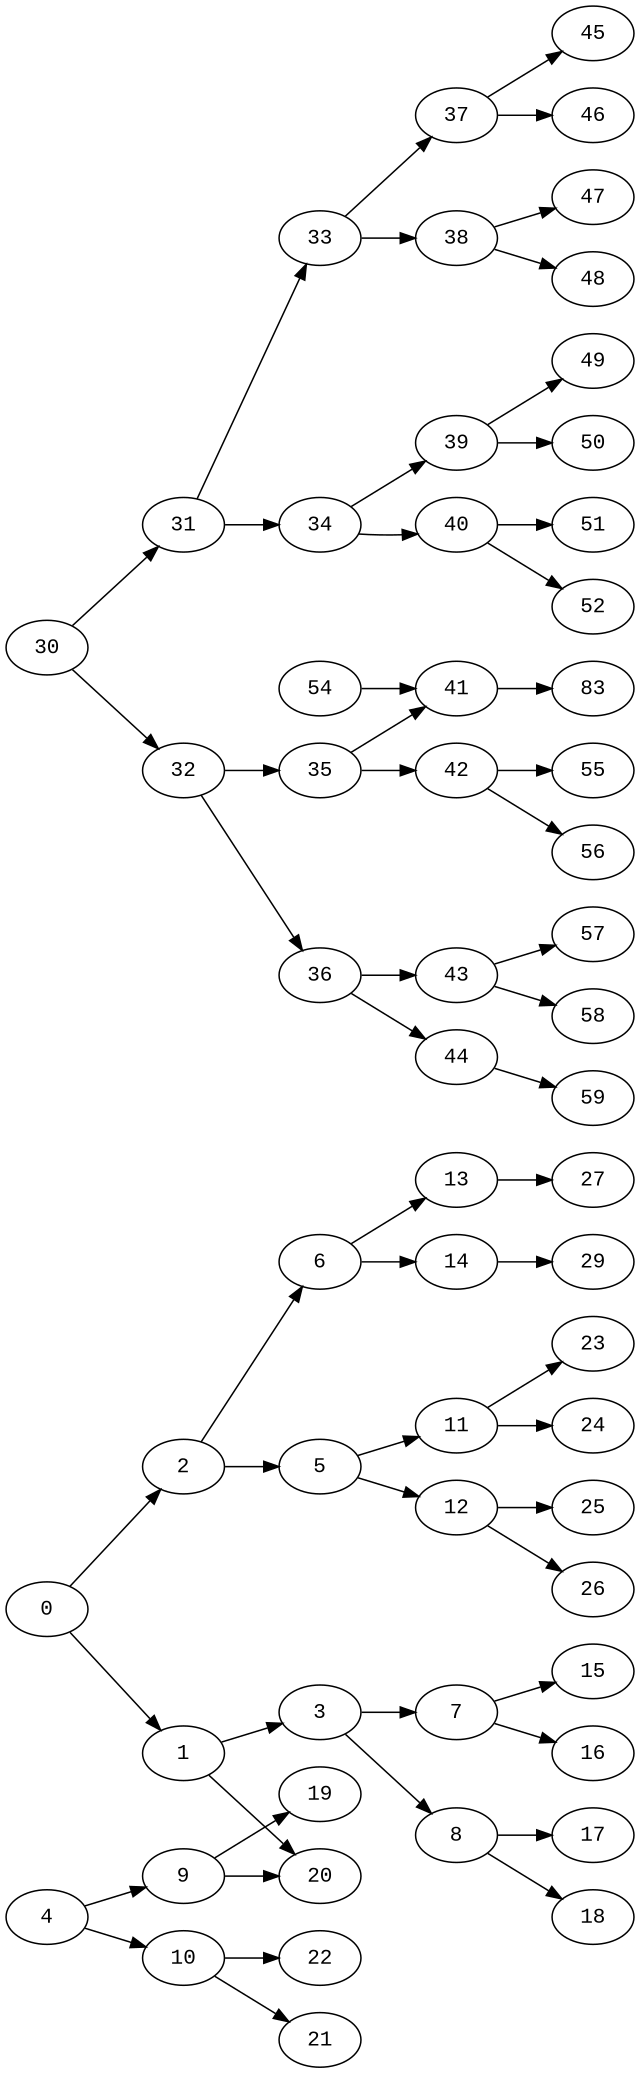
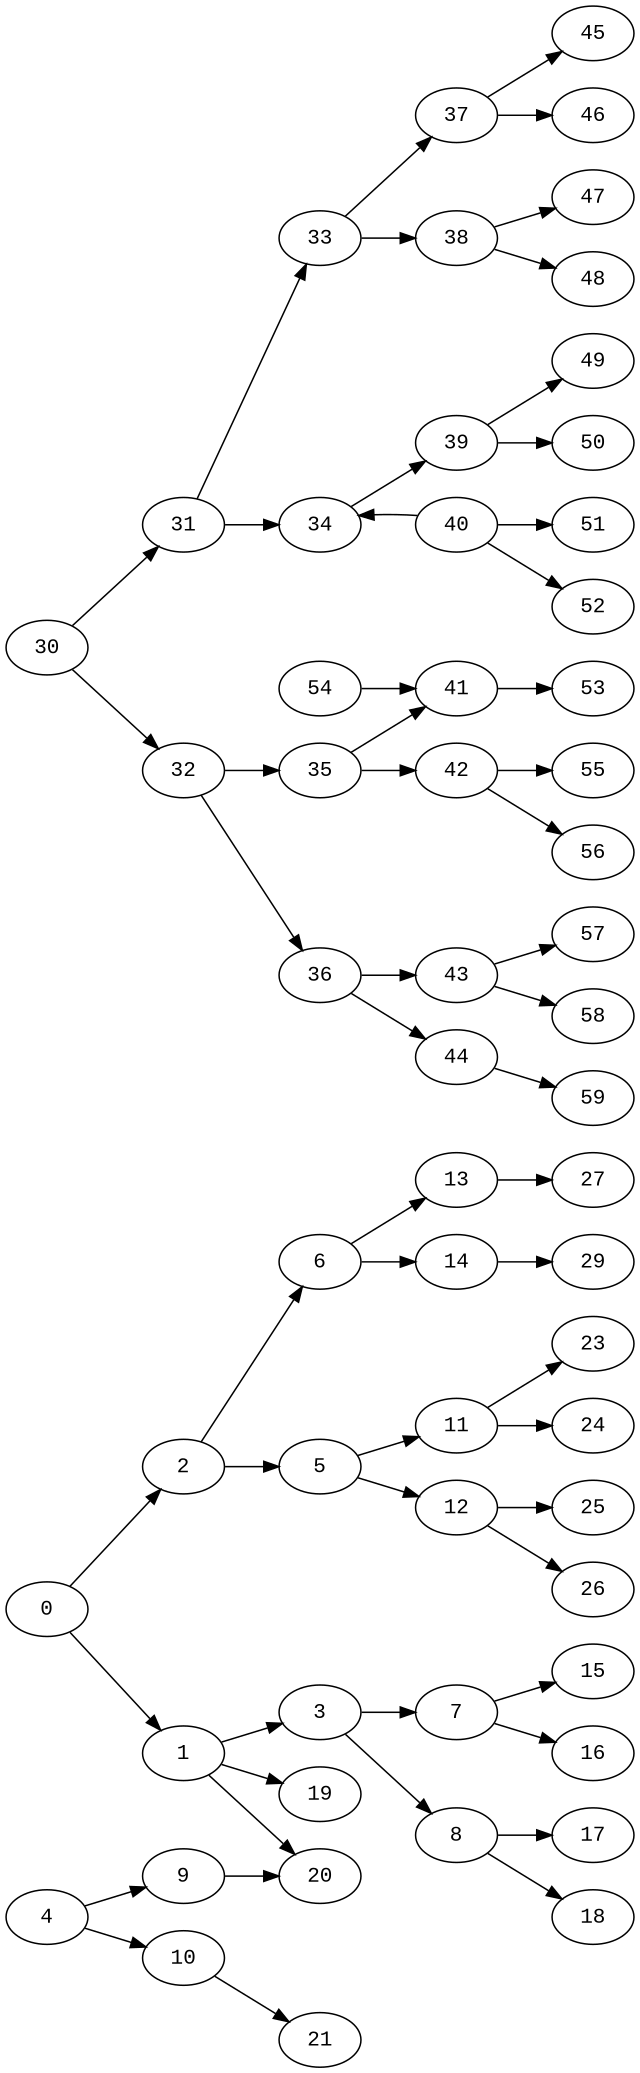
edge "34" -> "40": reversed
node "83": label "83" -> "53"
edge "9" -> "19": now "1" -> "19"
node "22": removed
